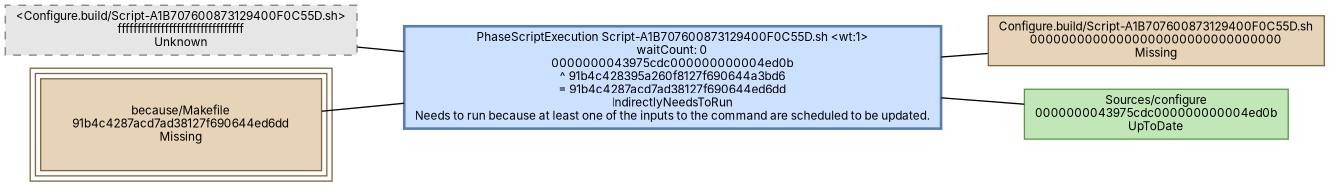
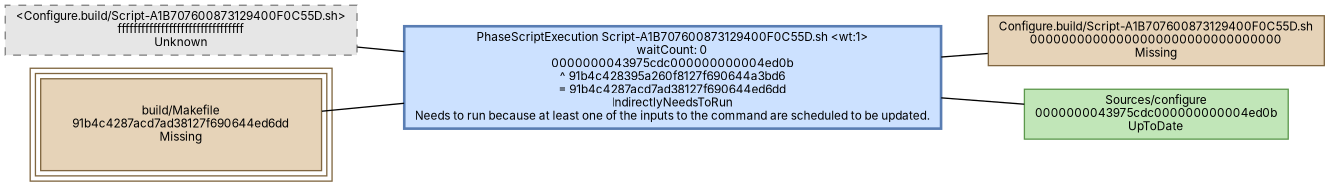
node "because/Makefile 91b4c4287acd7ad38127f690644ed6dd Missing": label "because/Makefile 91b4c4287acd7ad38127f690644ed6dd Missing" -> "build/Makefile 91b4c4287acd7ad38127f690644ed6dd Missing"
